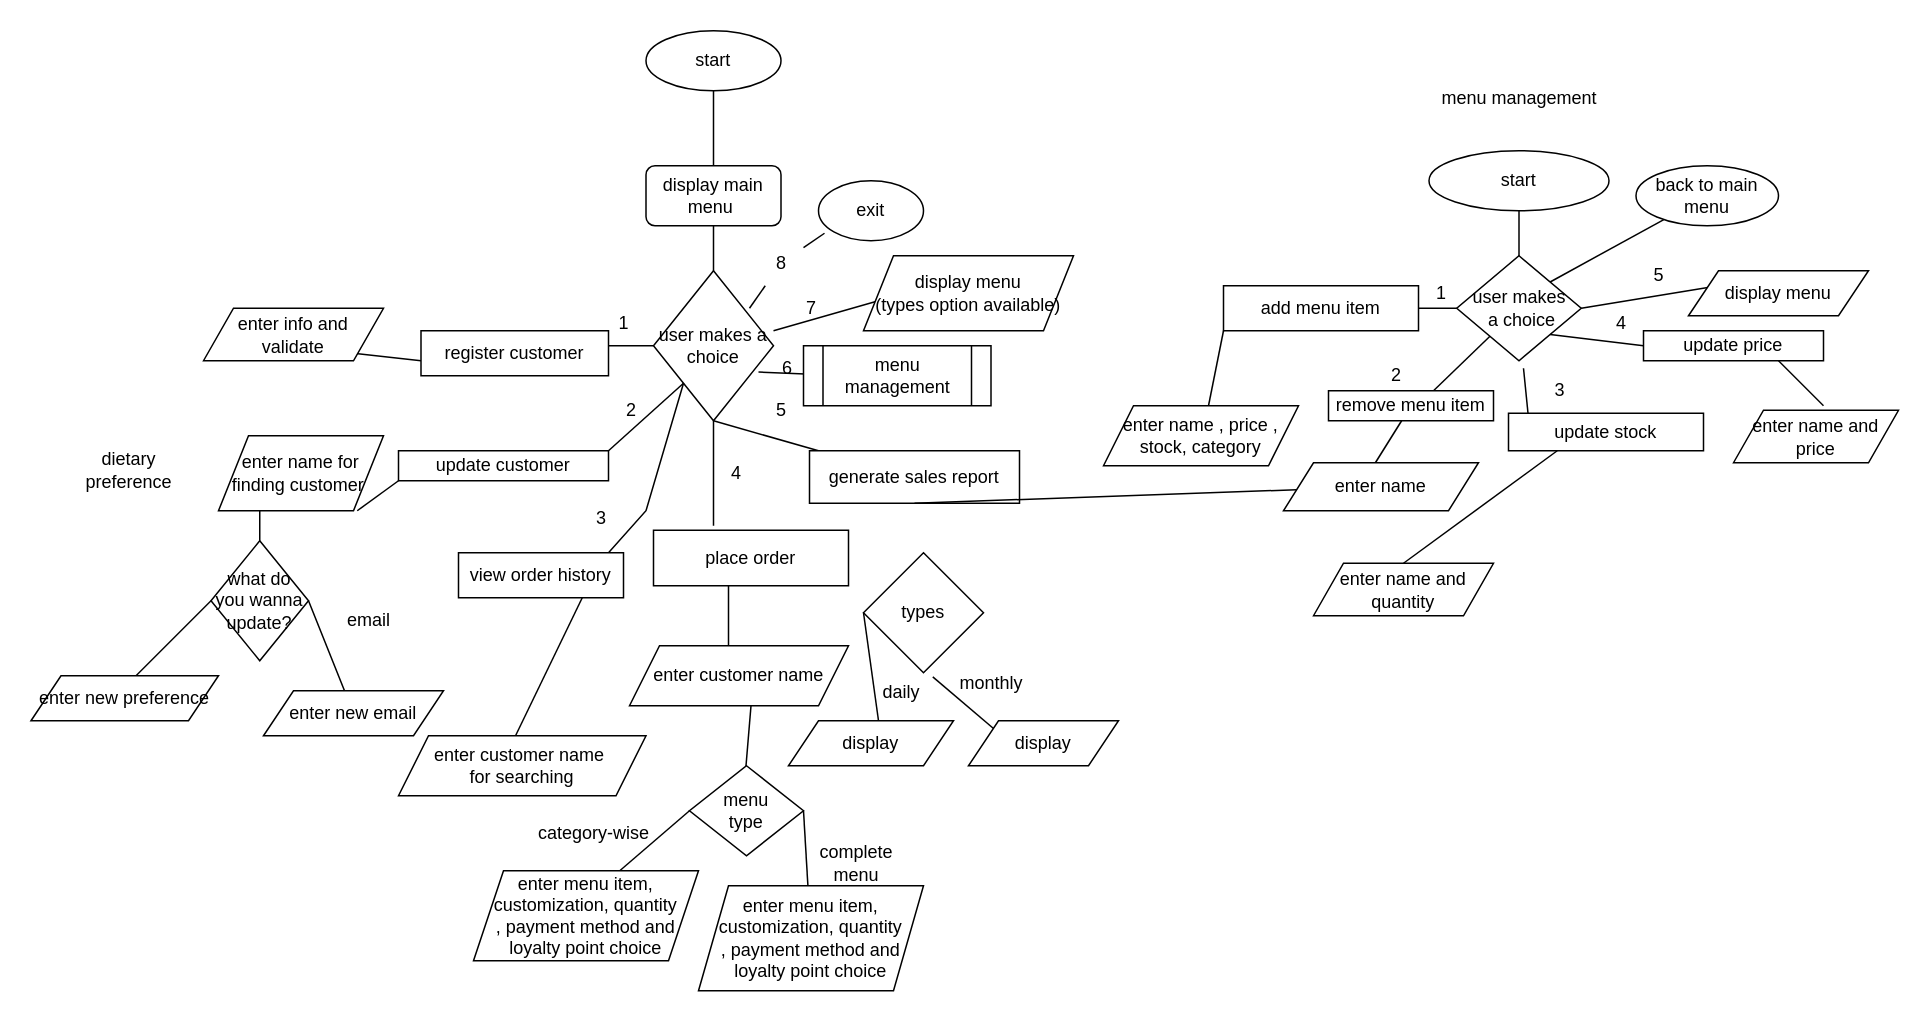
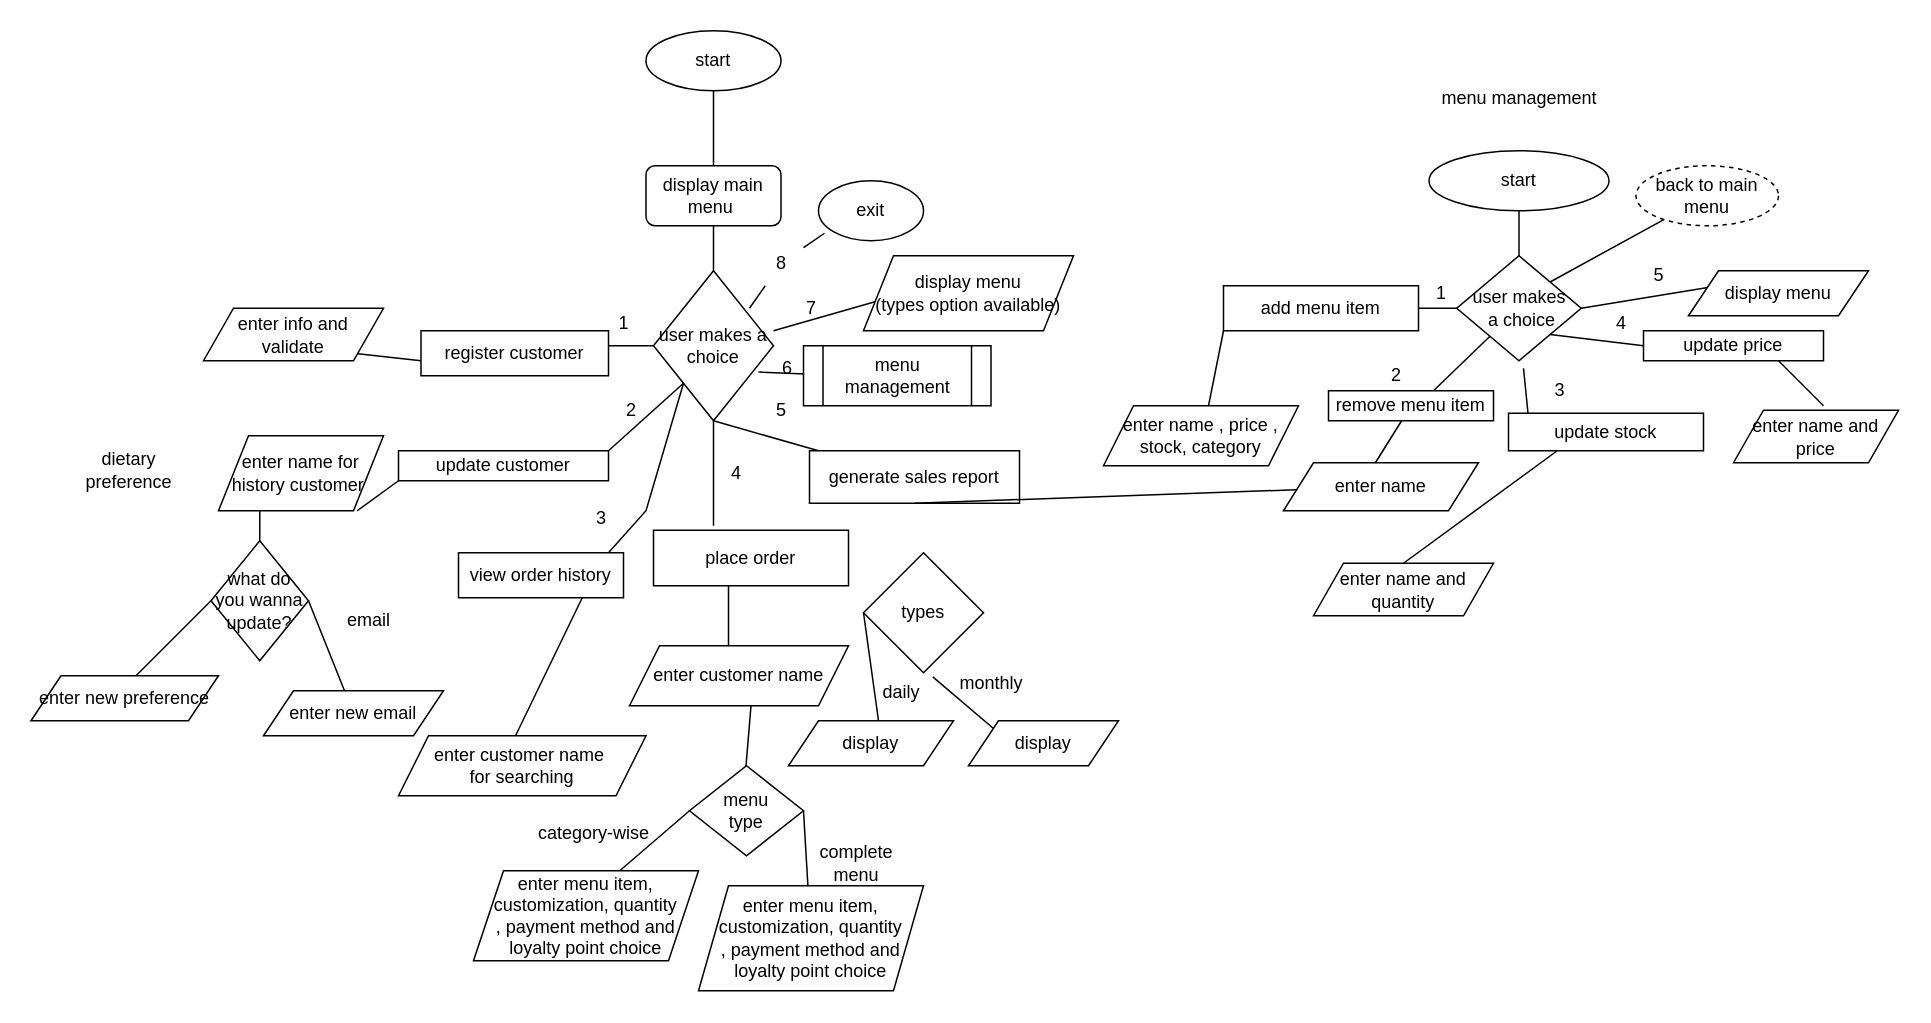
node "back to main menu": style solid -> dashed
node "enter name for finding customer": label "enter name for finding customer" -> "enter name for history customer"
